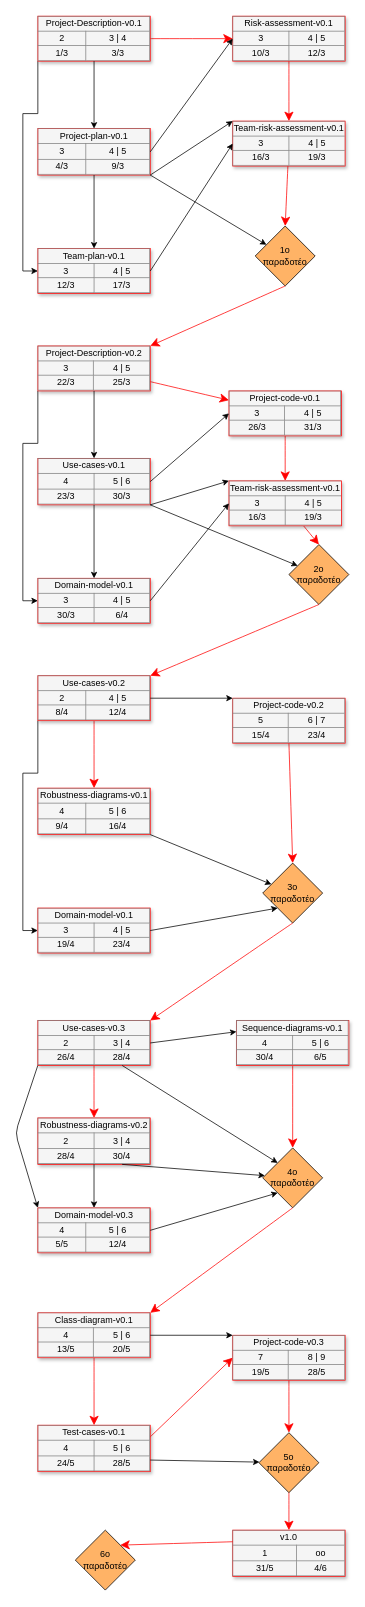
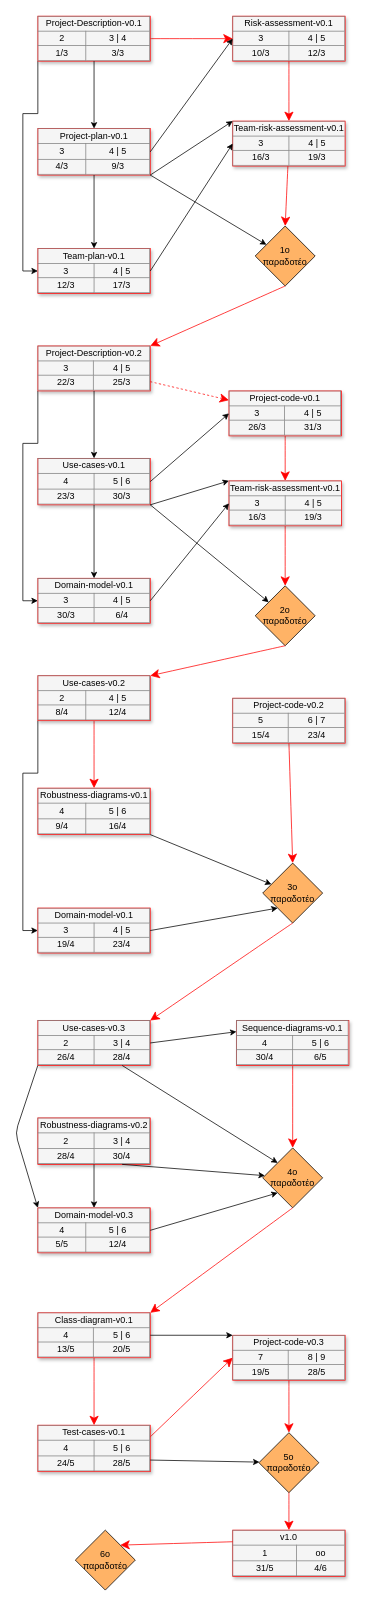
edge "Project-Description-v0.2 3 4 | 5 22/3 25/3" -> "Project-code-v0.1 3 4 | 5 26/3 31/3": style solid -> dashed
node "2ο παραδοτέο": moved (319, 574) -> (285, 615)
edge "Use-cases-v0.2 2 4 | 5 8/4 12/4" -> "Project-code-v0.2 5 6 | 7 15/4 23/4": removed
edge "Use-cases-v0.3 2 3 | 4 26/4 28/4" -> "Robustness-diagrams-v0.2 2 3 | 4 28/4 30/4": removed
